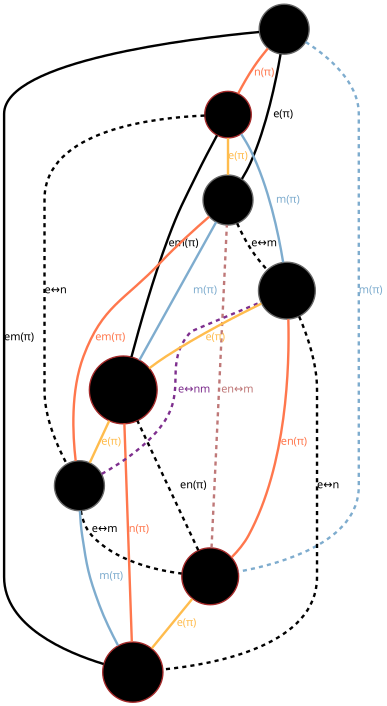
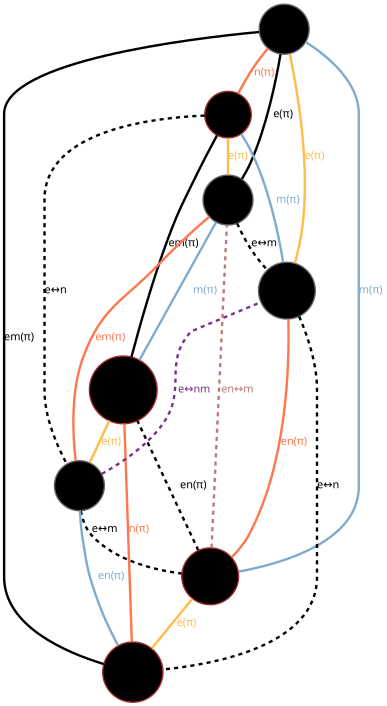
edge "000|ø" -- "001|rg": style dashed -> solid
edge "011|rb" -- "111|rgb": now "011|rb" -- "000|ø"
edge "100|g" -- "101|gb": label "m(π)" -> "en(π)"
